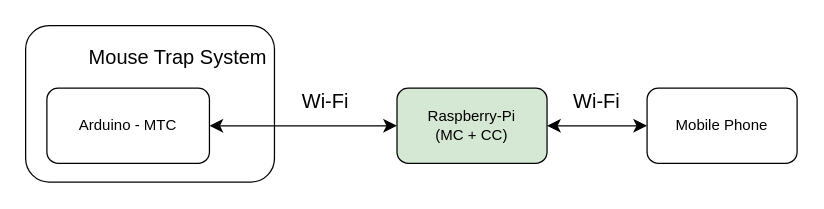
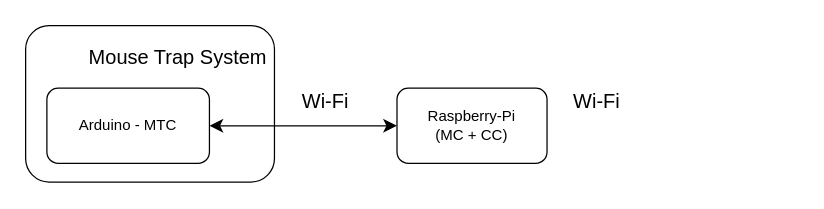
node "Raspberry-Pi (MC + CC)": fillcolor #d5e8d4 -> #ffffff
edge "Raspberry-Pi (MC + CC)" -- "Mobile Phone": removed
node "Mobile Phone": removed
